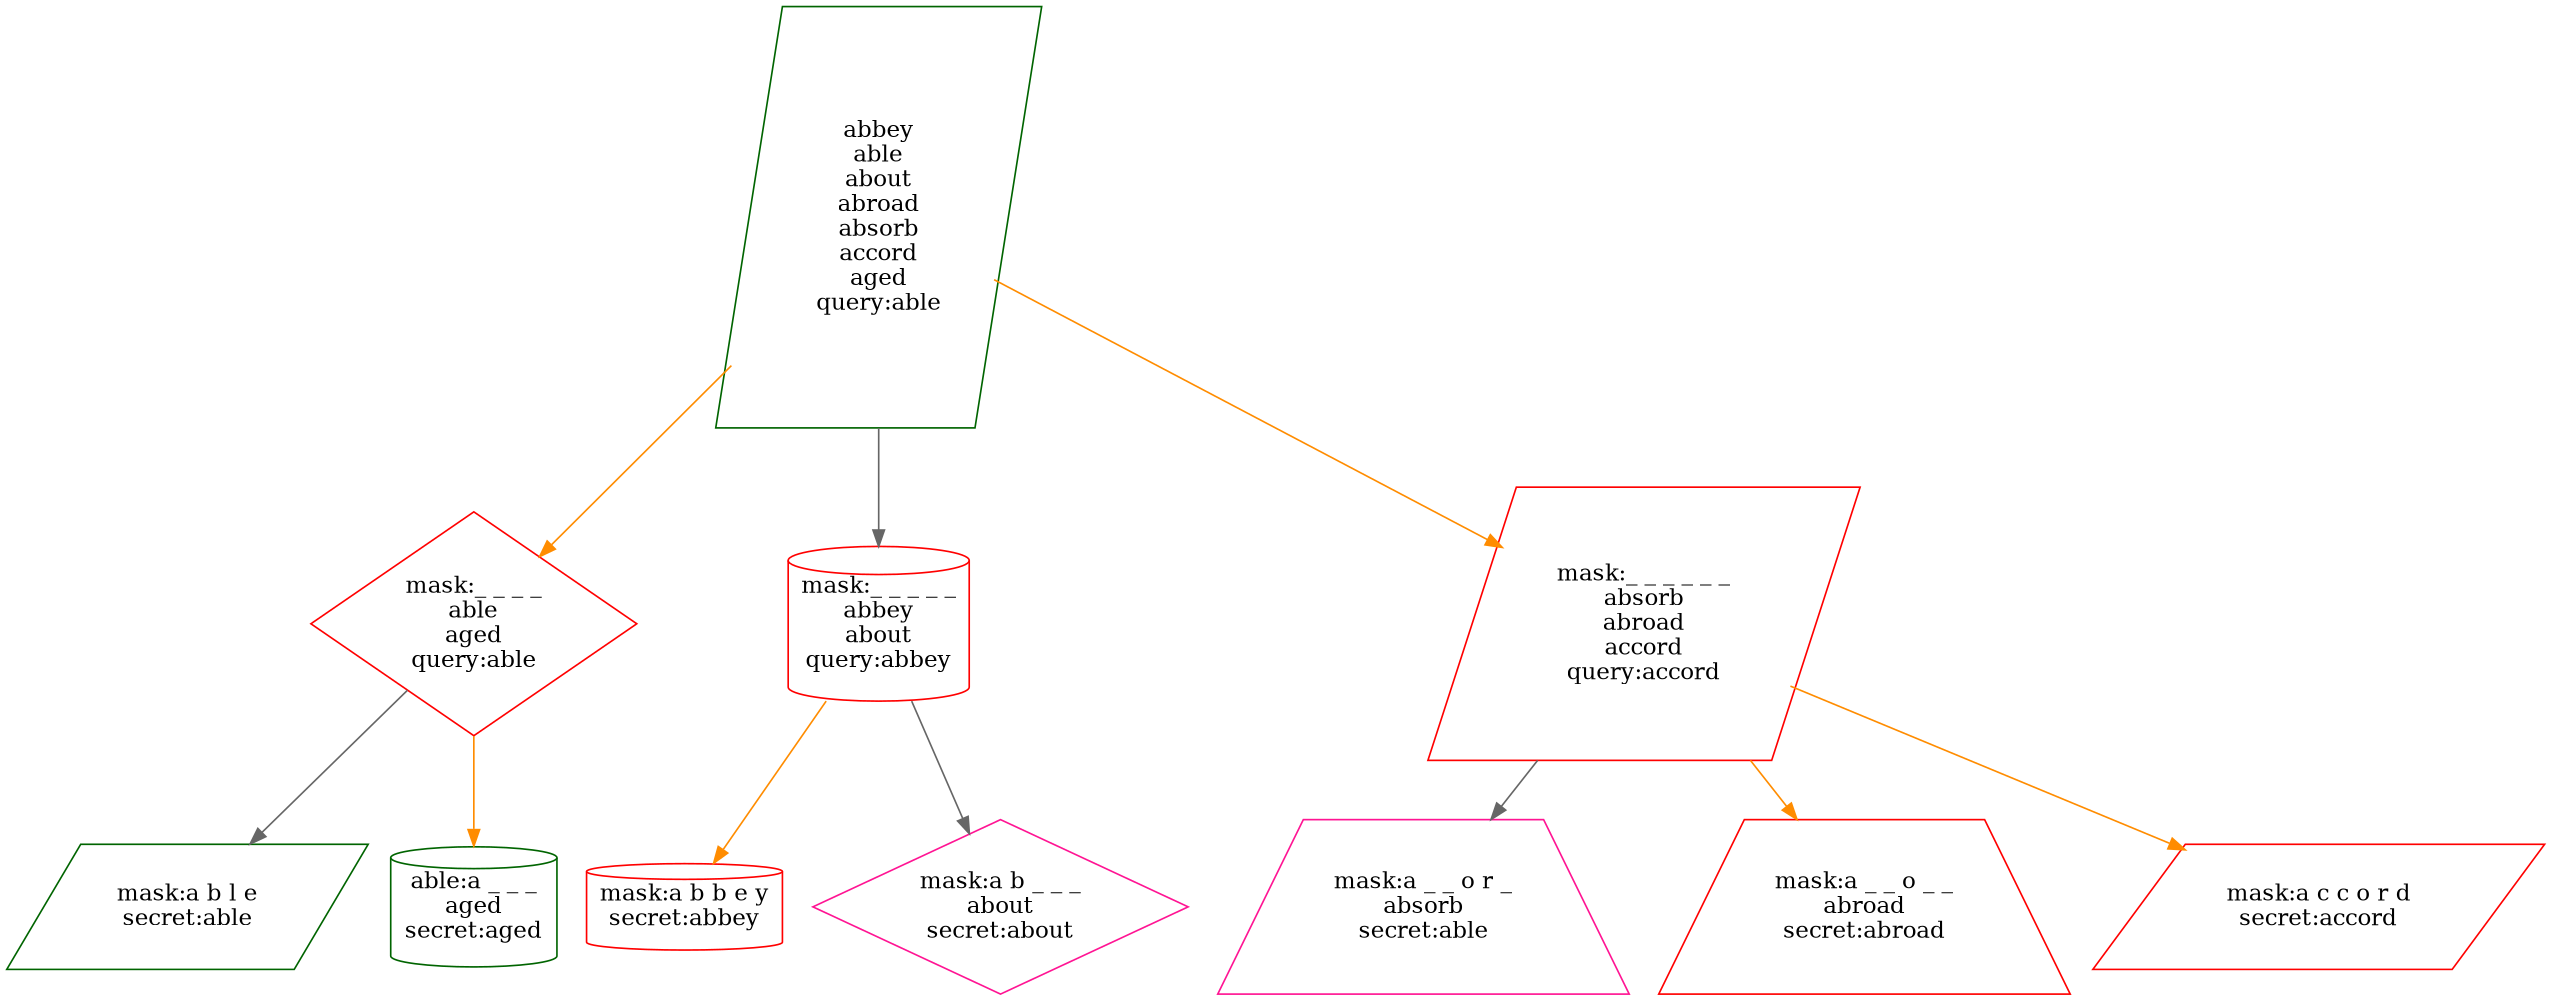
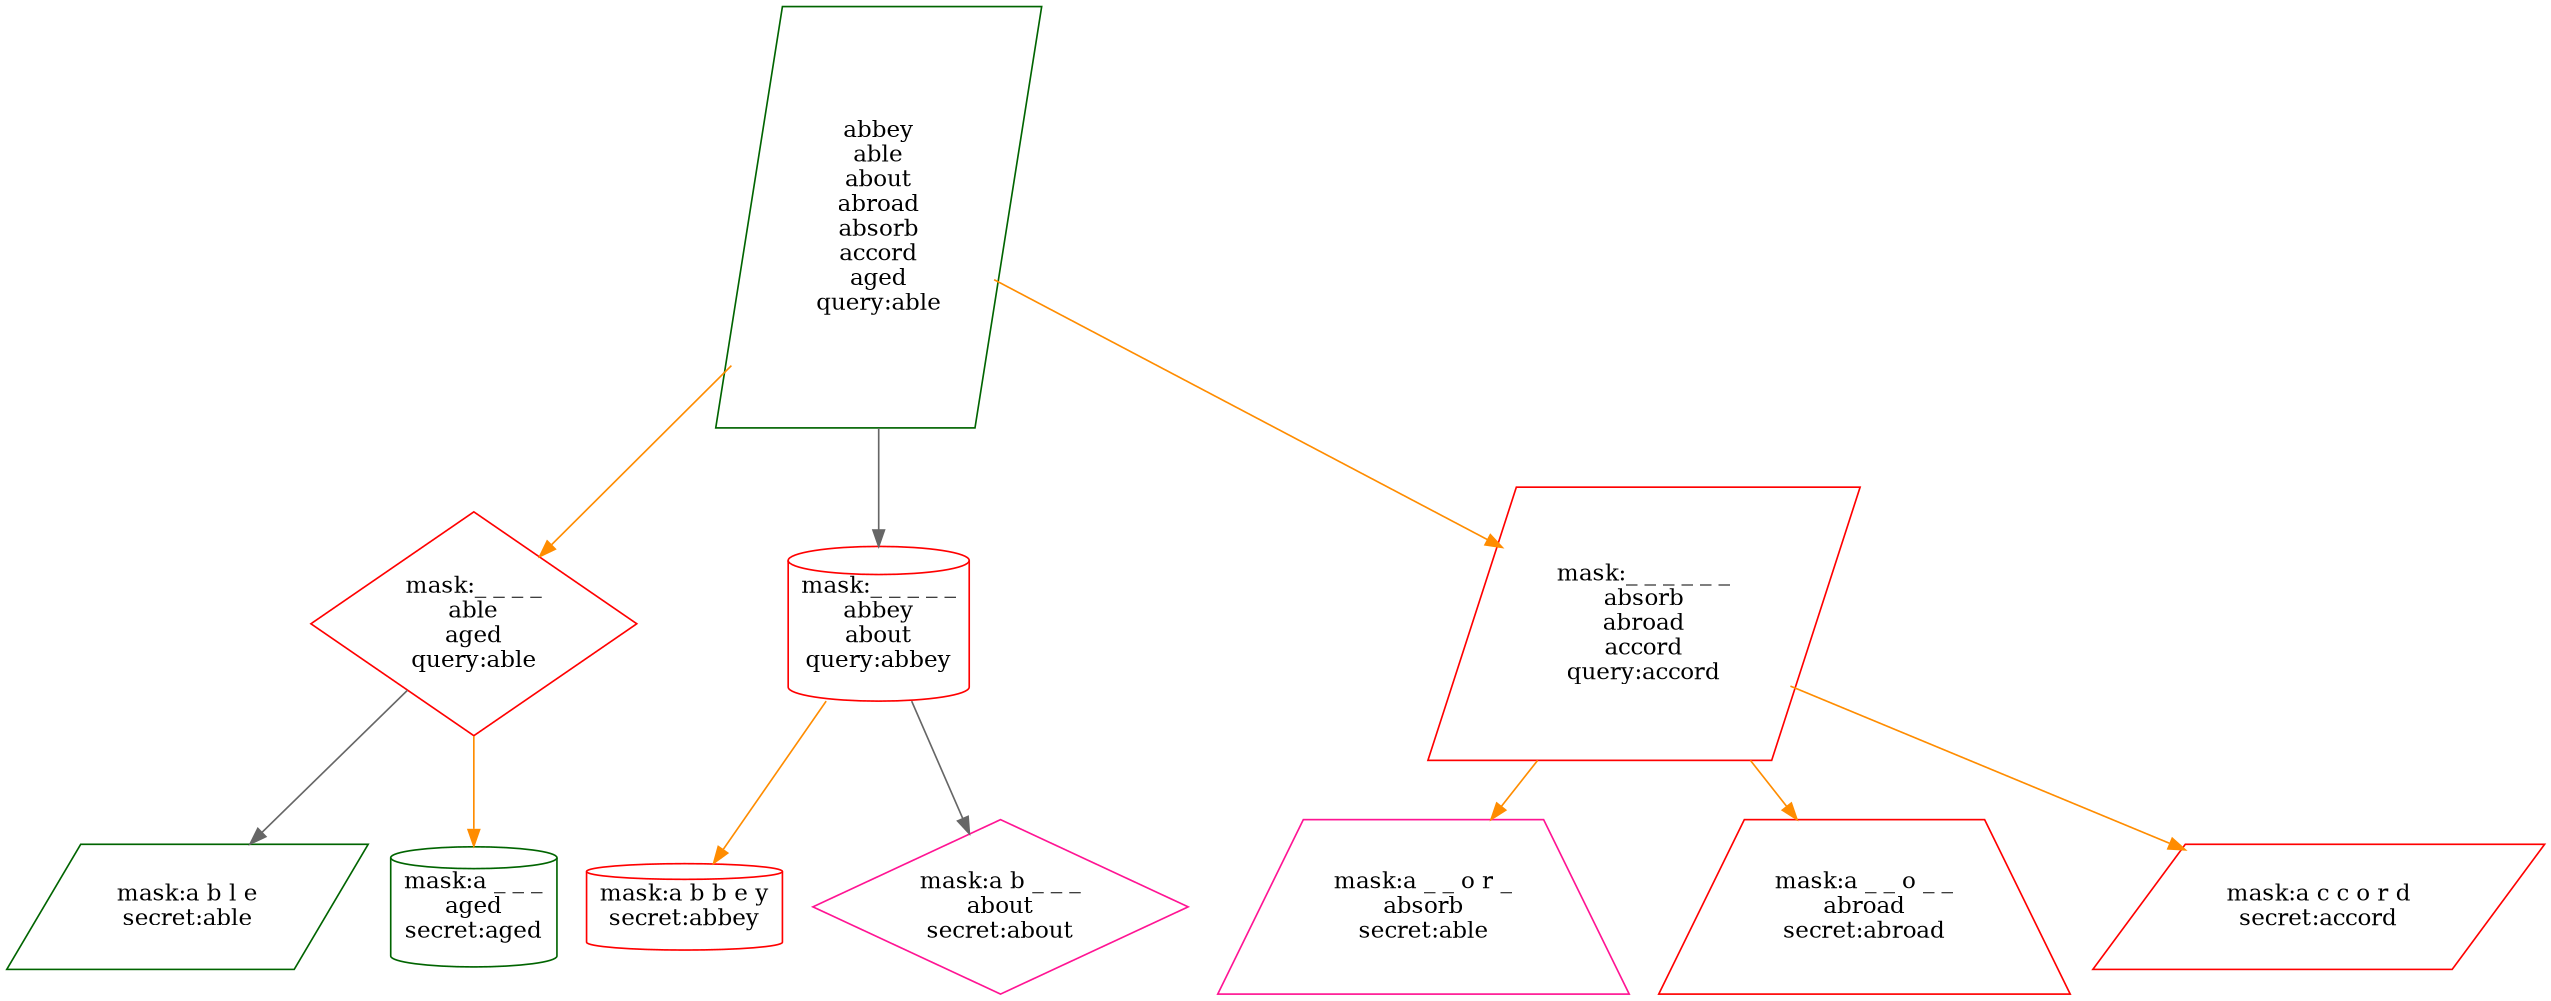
edge "mask:_ _ _ _ _ _ absorb abroad accord query:accord" -> "mask:a _ _ o r _ absorb secret:able": color gray40 -> darkorange
node "able:a _ _ _ aged secret:aged": label "able:a _ _ _ aged secret:aged" -> "mask:a _ _ _ aged secret:aged"
